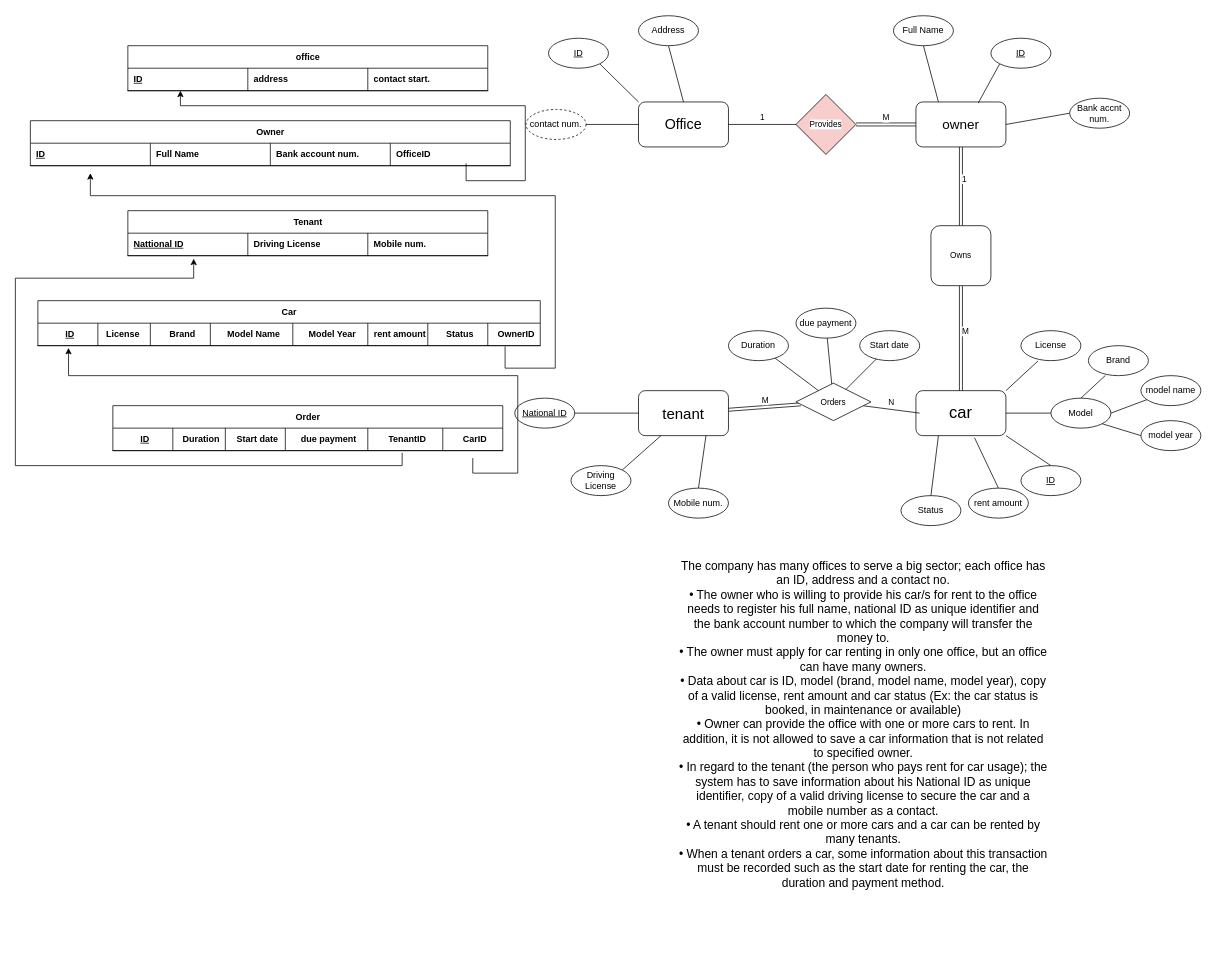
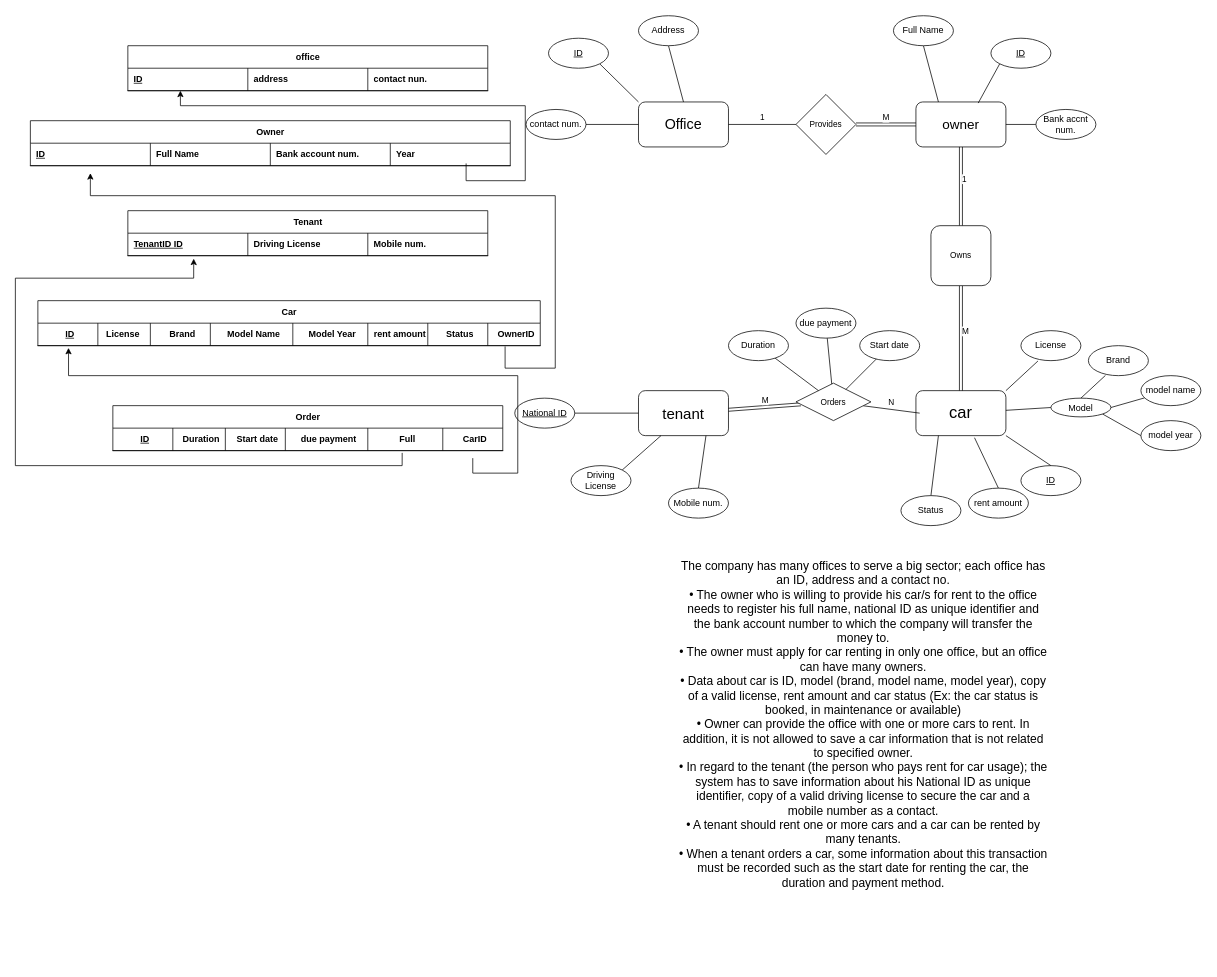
node "contact start.": label "contact start." -> "contact nun."
node "Bank accnt num.": moved (1100, 113) -> (1066, 124)
node "contact num.": style dashed -> solid
node "Provides": fillcolor #f8cecc -> #ffffff
node "OfficeID": label "OfficeID" -> "Year"
node "Nattional ID": label "Nattional ID" -> "TenantID ID"
node "Model": size 60x30 -> 60x19
node "TenantID": label "TenantID" -> "Full"
